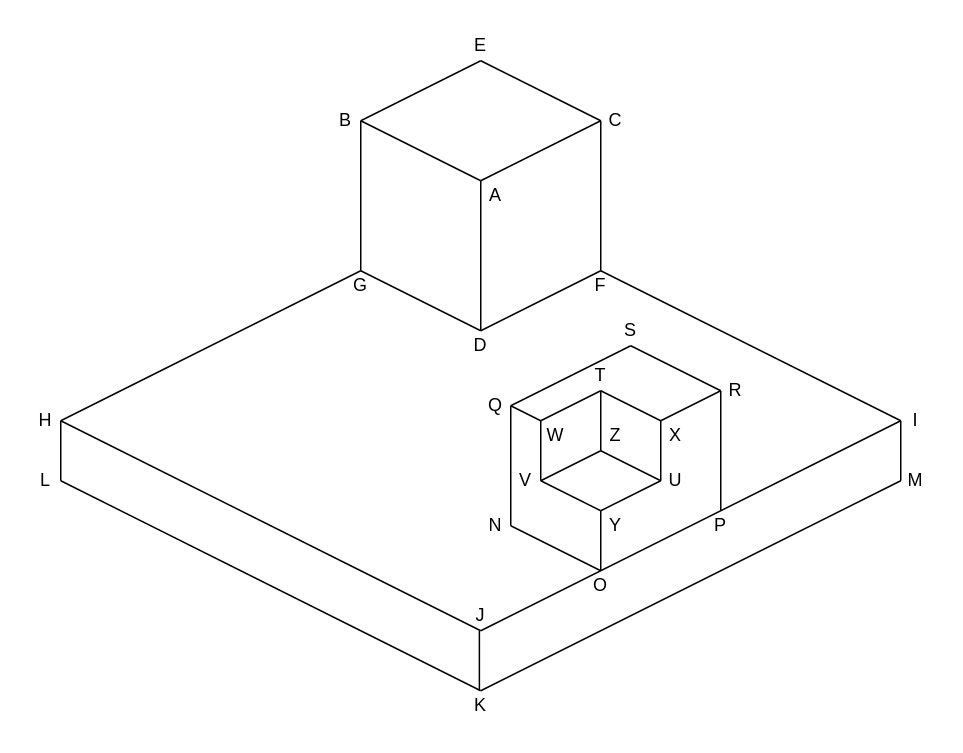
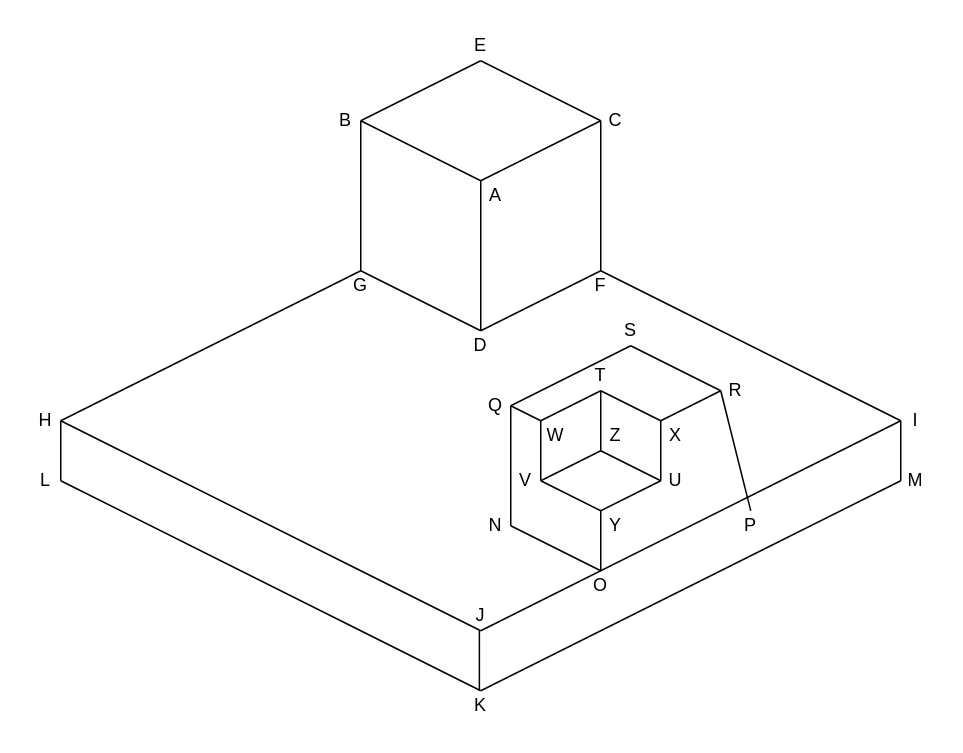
node "P": moved (721, 526) -> (751, 526)
